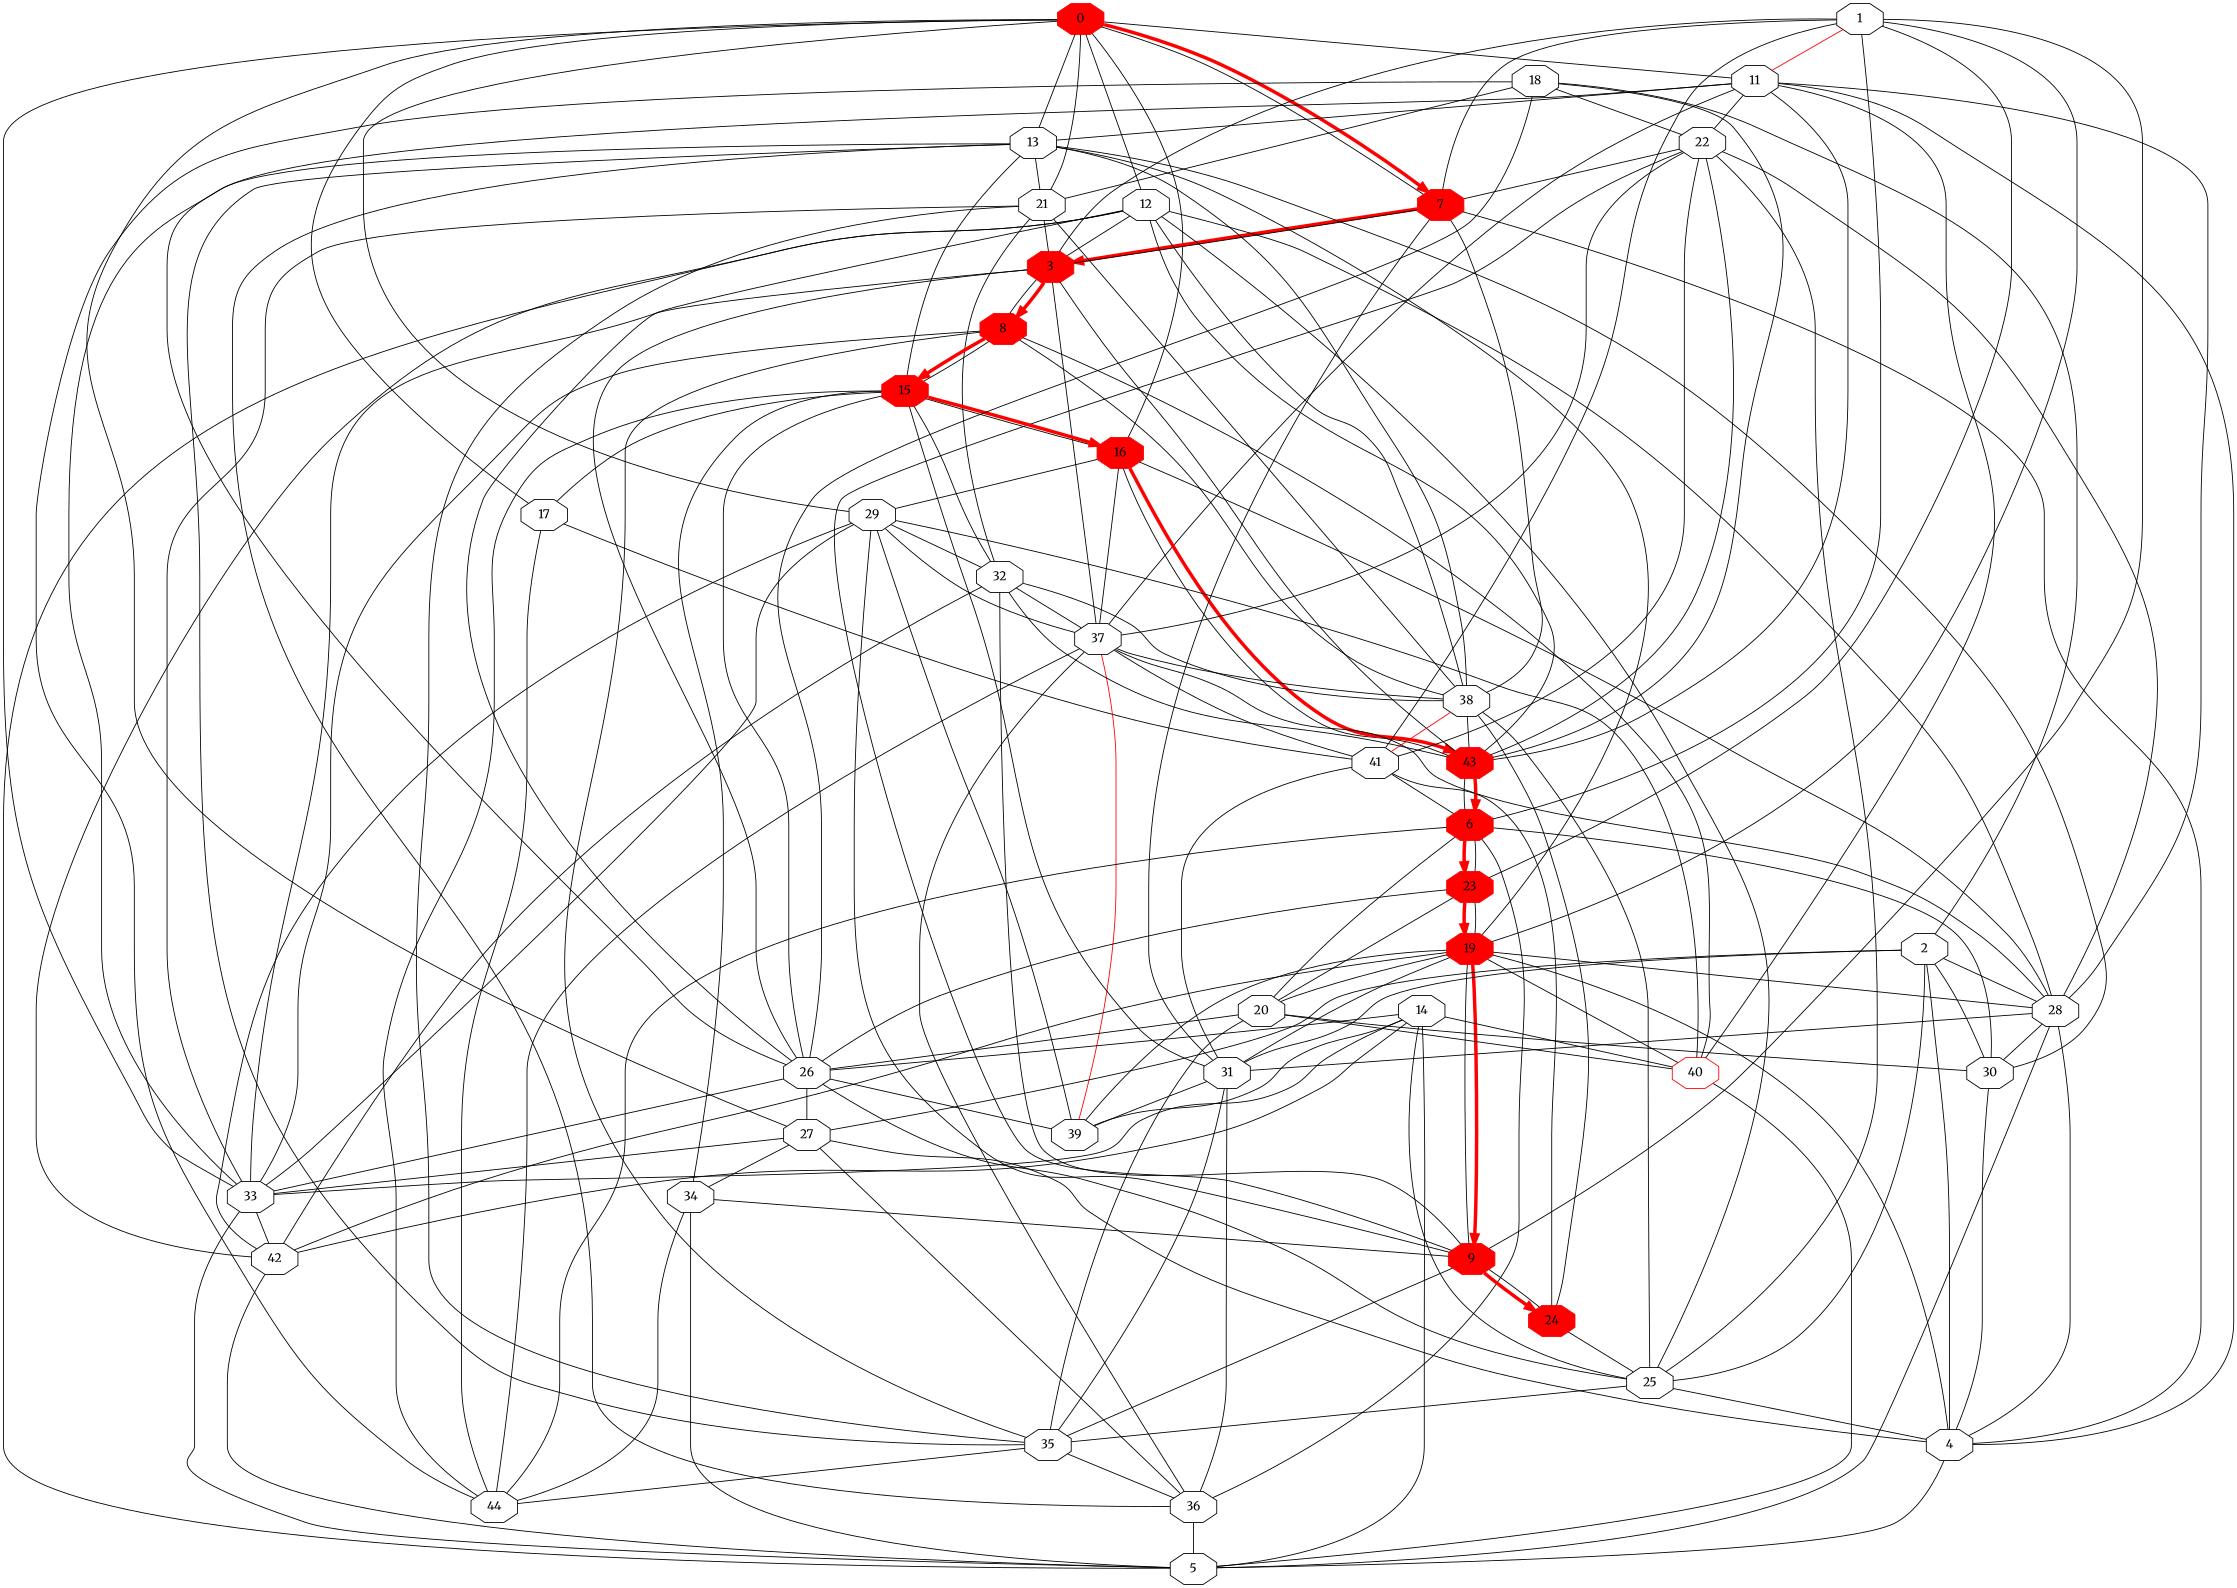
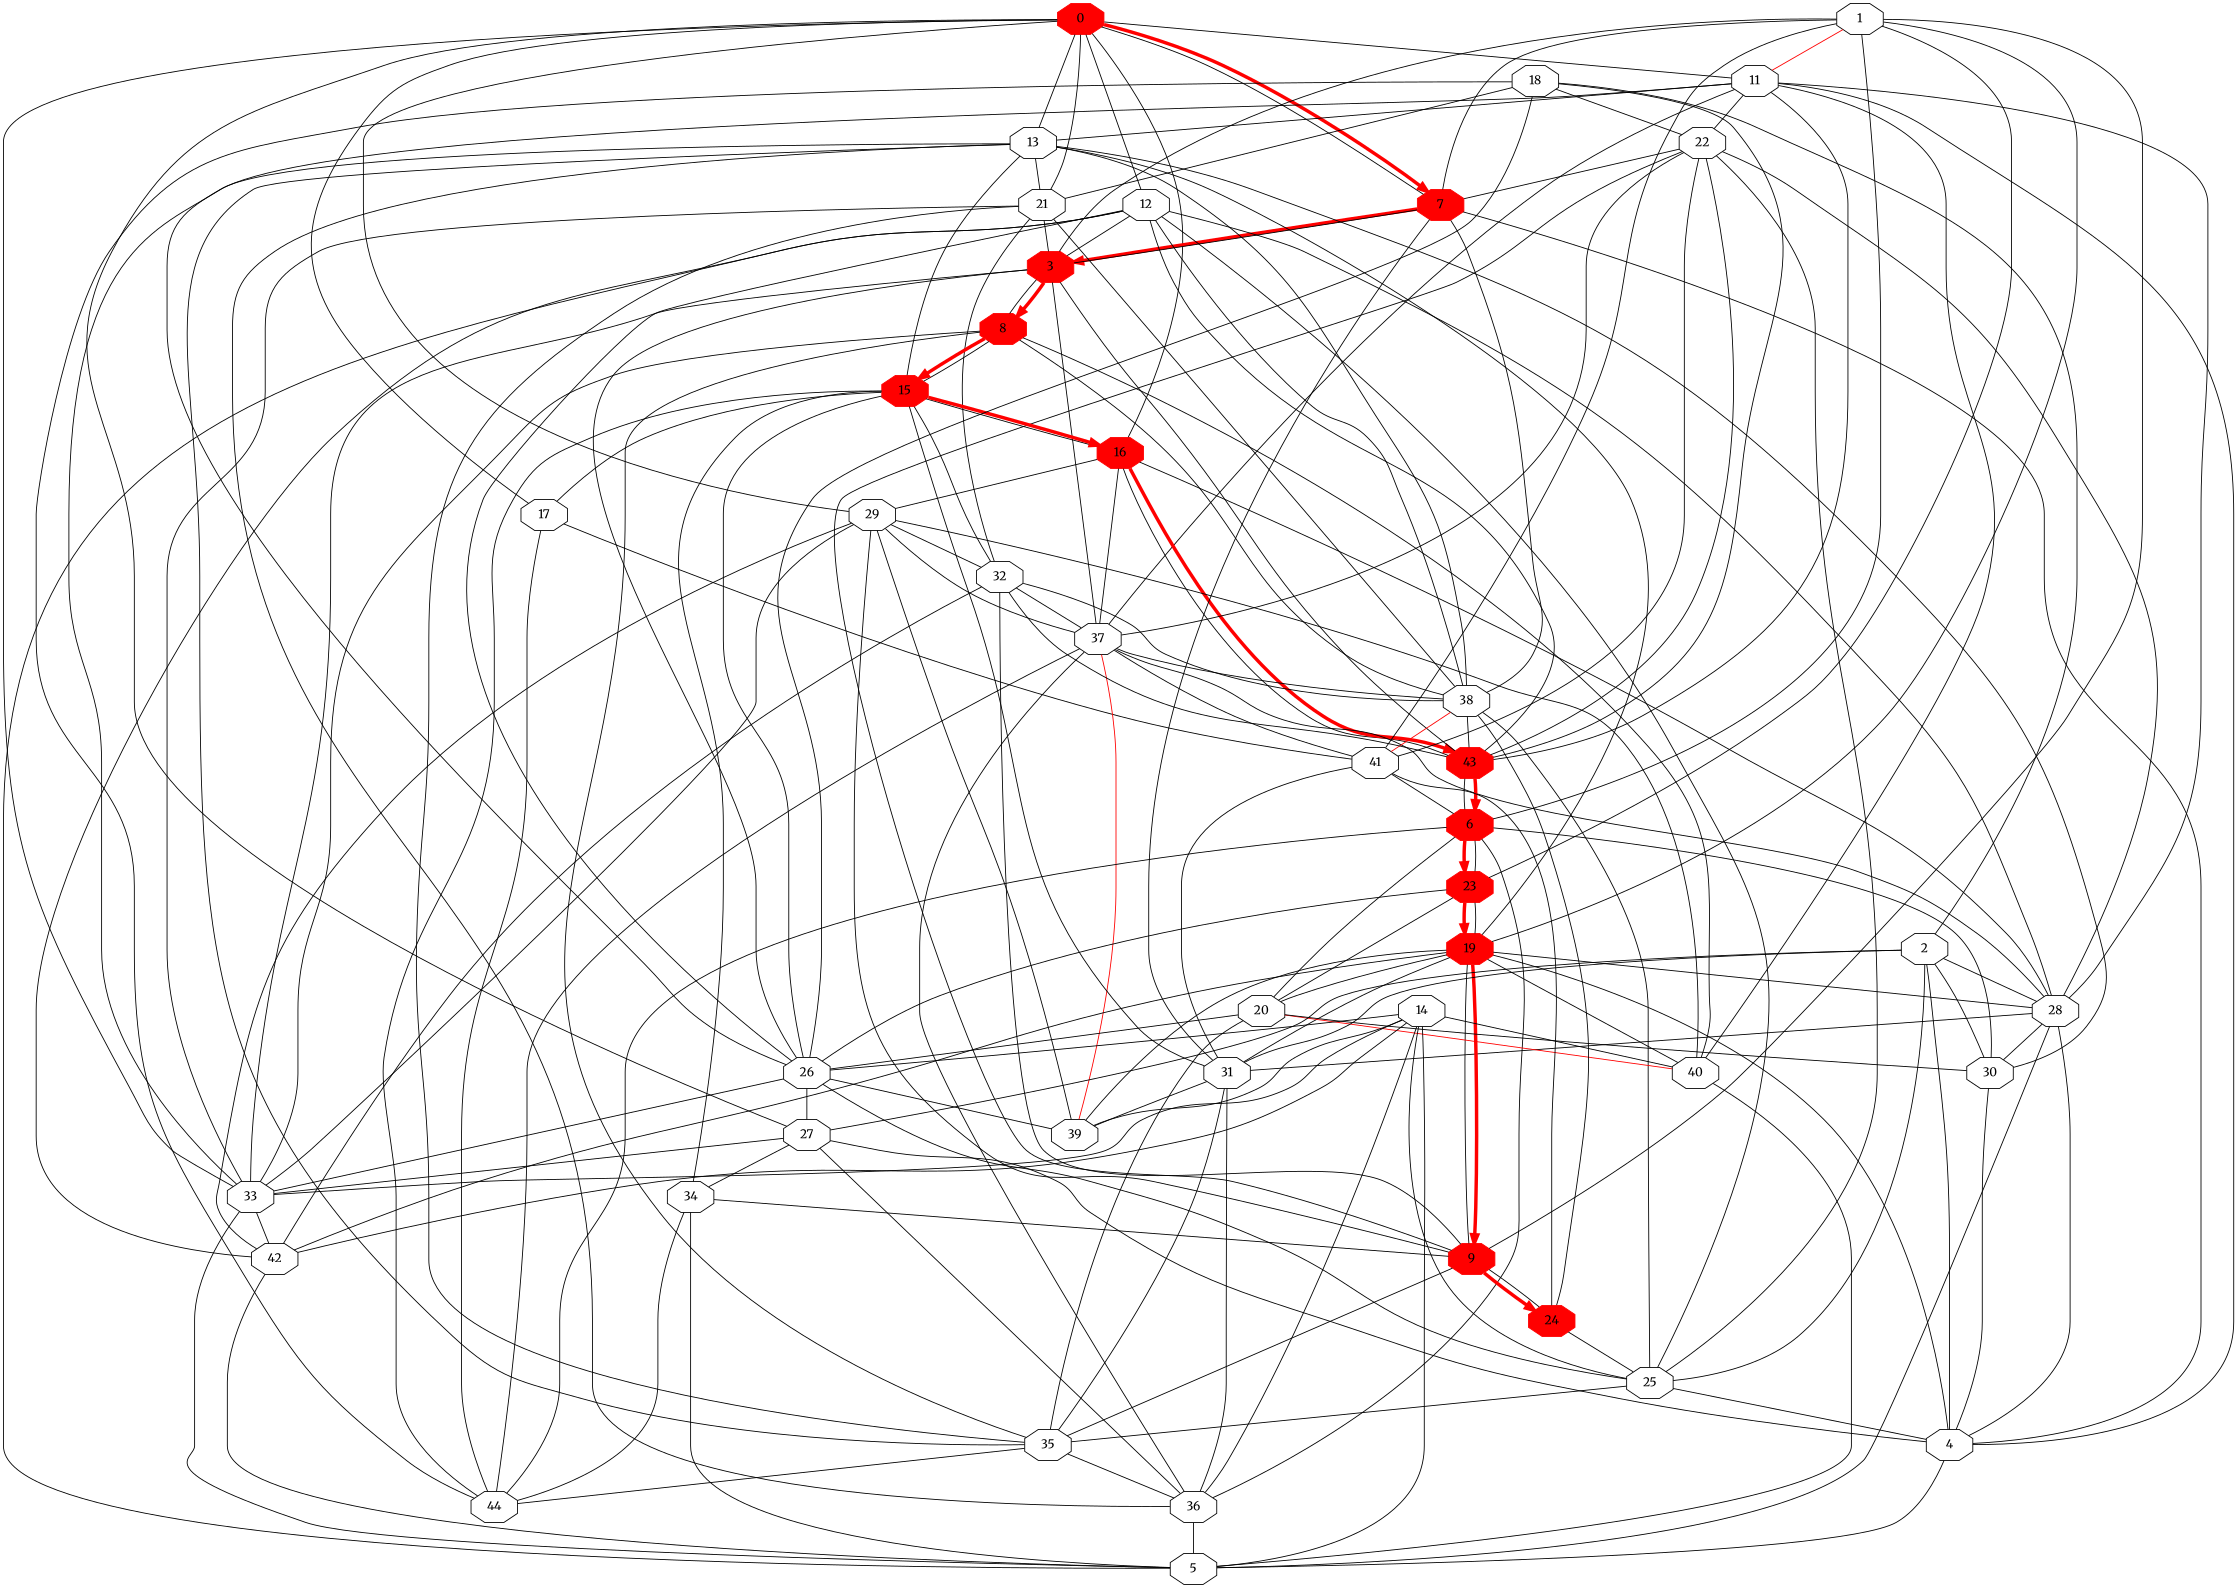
edge "20" -- "40": color black -> red
node "40": color red -> black
edge "14" -- "36": added
